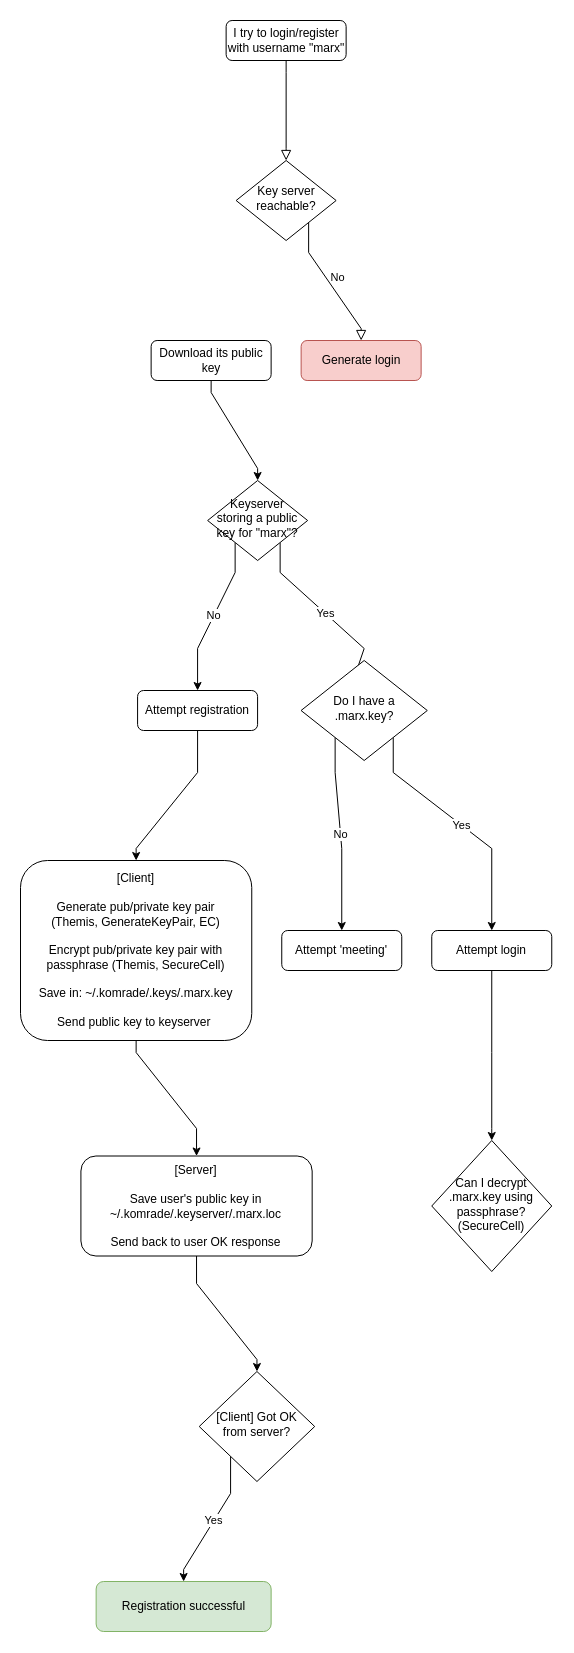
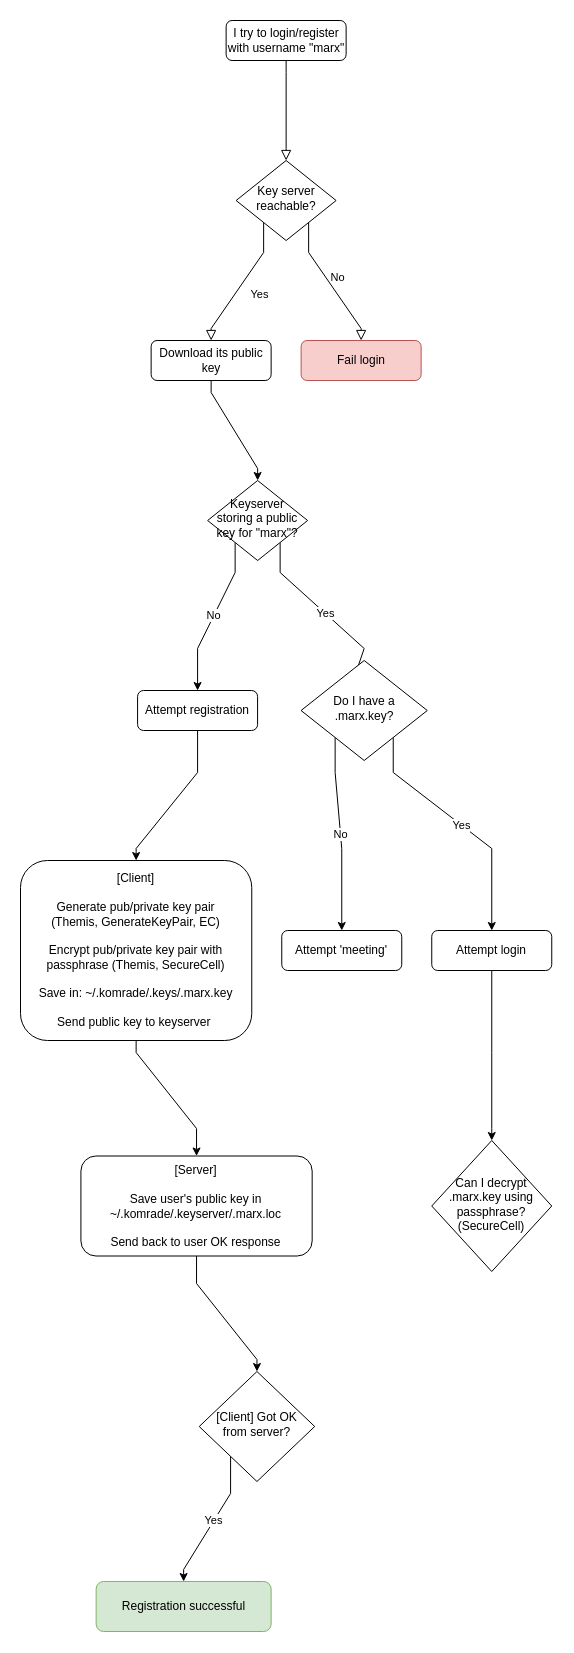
edge "Key server reachable?" -> "Download its public key": added, label "Yes"
node "Generate login": label "Generate login" -> "Fail login"
